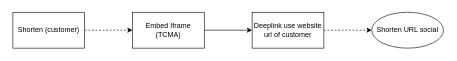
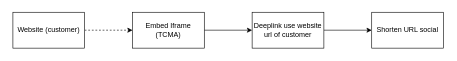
node "Shorten (customer)": label "Shorten (customer)" -> "Website (customer)"
edge "Deeplink use website url of customer" -> "Shorten URL social": style dashed -> solid
node "Shorten URL social": shape ellipse -> rectangle
